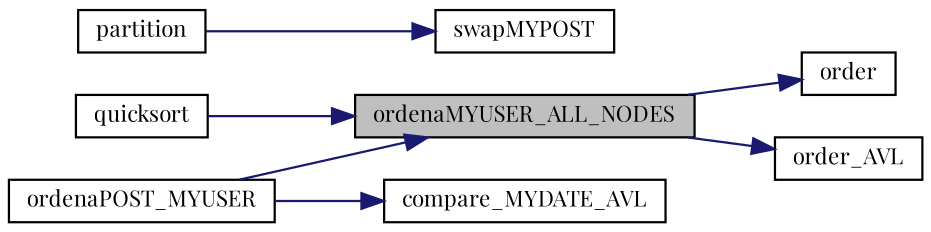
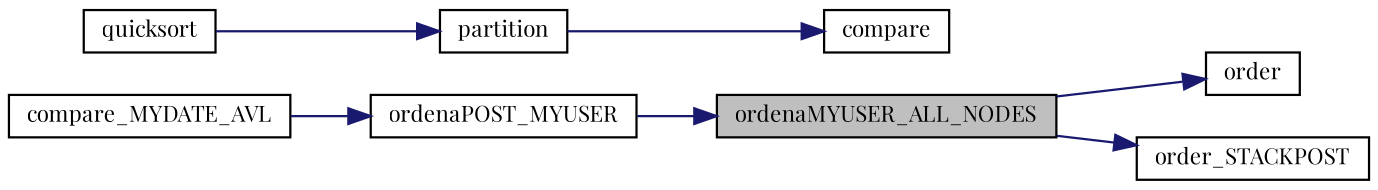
node "swapMYPOST": label "swapMYPOST" -> "compare"
edge "quicksort" -> "ordenaMYUSER_ALL_NODES": now "quicksort" -> "partition"
node "order_AVL": label "order_AVL" -> "order_STACKPOST"
edge "ordenaPOST_MYUSER" -> "compare_MYDATE_AVL": reversed
